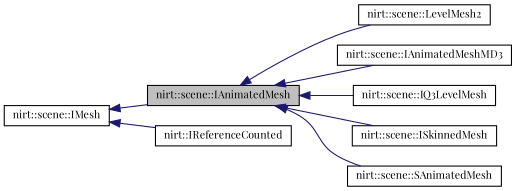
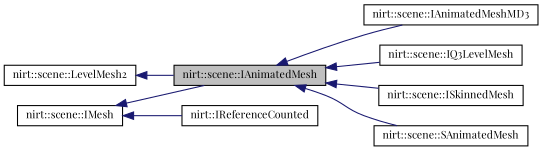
edge "nirt::scene::LevelMesh2" -> "nirt::scene::IAnimatedMesh": reversed
